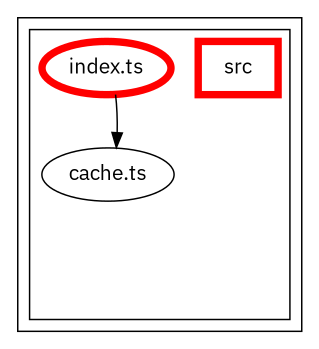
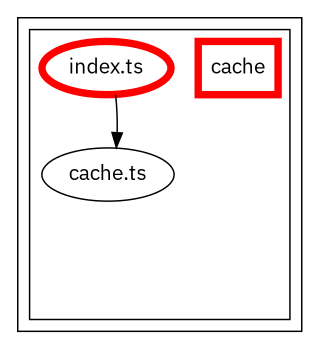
node "src": label "src" -> "cache"
